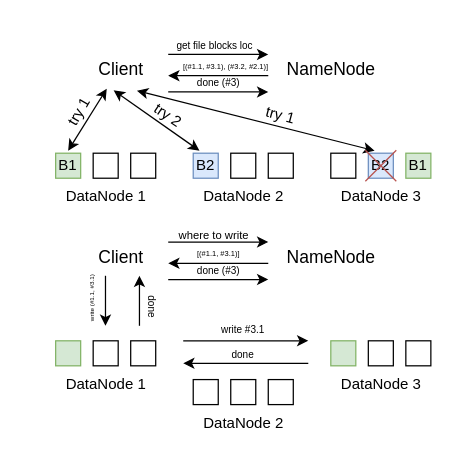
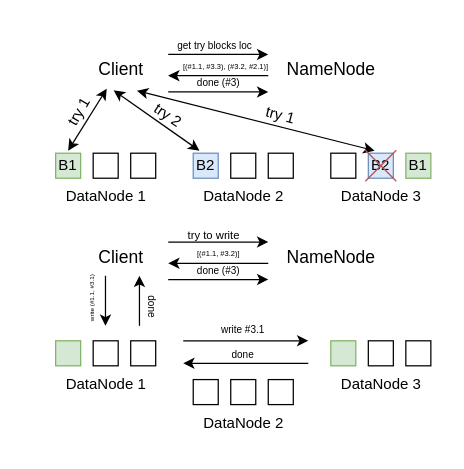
node "get file blocks loc": label "get file blocks loc" -> "get try blocks loc"
node "[(#1.1, #3.1), (#3.2, #2.1)]": label "[(#1.1, #3.1), (#3.2, #2.1)]" -> "[(#1.1, #3.3), (#3.2, #2.1)]"
node "where to write": label "where to write" -> "try to write"
node "[(#1.1, #3.1)]": label "[(#1.1, #3.1)]" -> "[(#1.1, #3.2)]"
